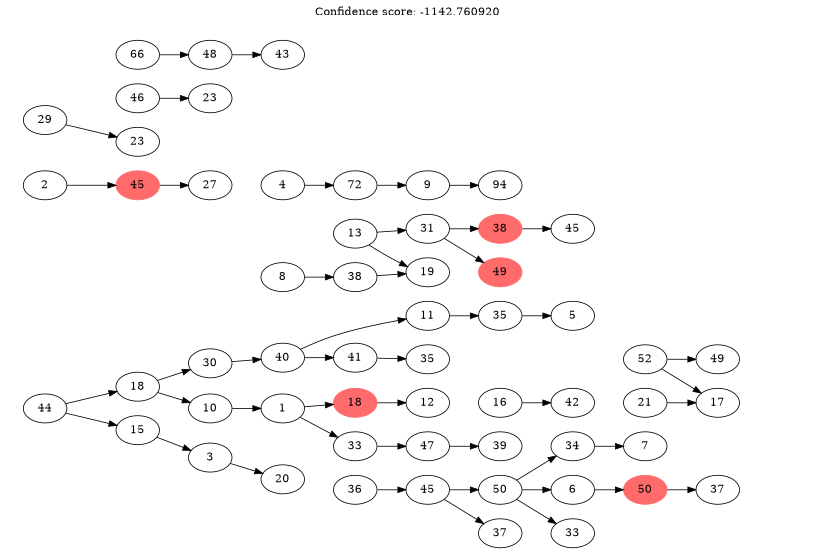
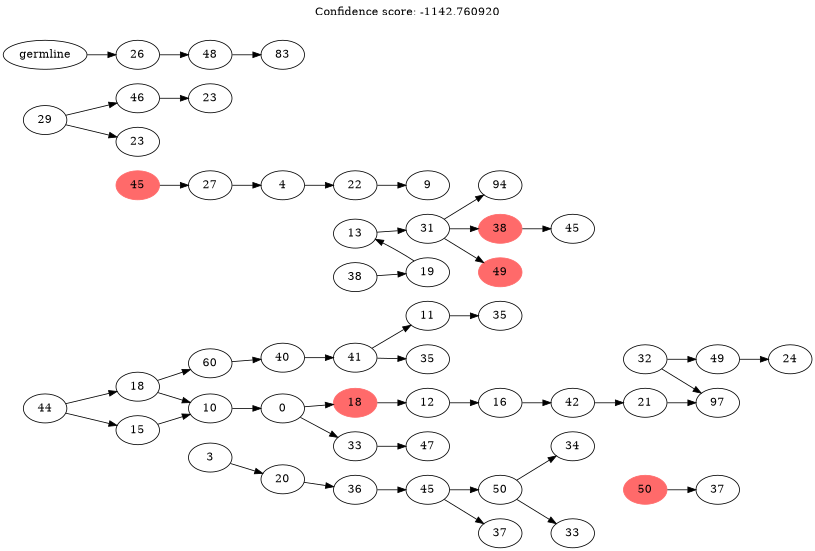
node "germline": added
node "66": label "66" -> "26"
node "43": label "43" -> "83"
edge "29" -> "46": added
node "2": removed
edge "27" -> "4": added
node "72": label "72" -> "22"
edge "9" -> "94": now "31" -> "94"
edge "13" -> "19": reversed
node "8": removed
node "5": removed
edge "40" -> "11": now "41" -> "11"
node "52": label "52" -> "32"
node "24": added
node "30": label "30" -> "60"
edge "12" -> "16": added
edge "42" -> "21": added
node "17": label "17" -> "97"
node "1": label "1" -> "0"
edge "15" -> "3": now "15" -> "10"
node "39": removed
node "7": removed
edge "20" -> "36": added
node "6": removed
